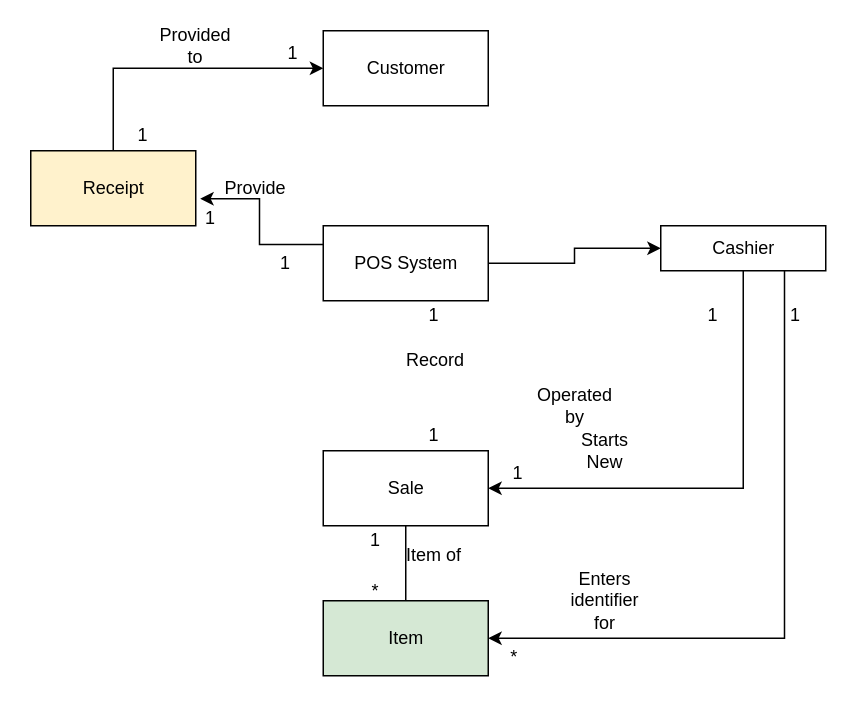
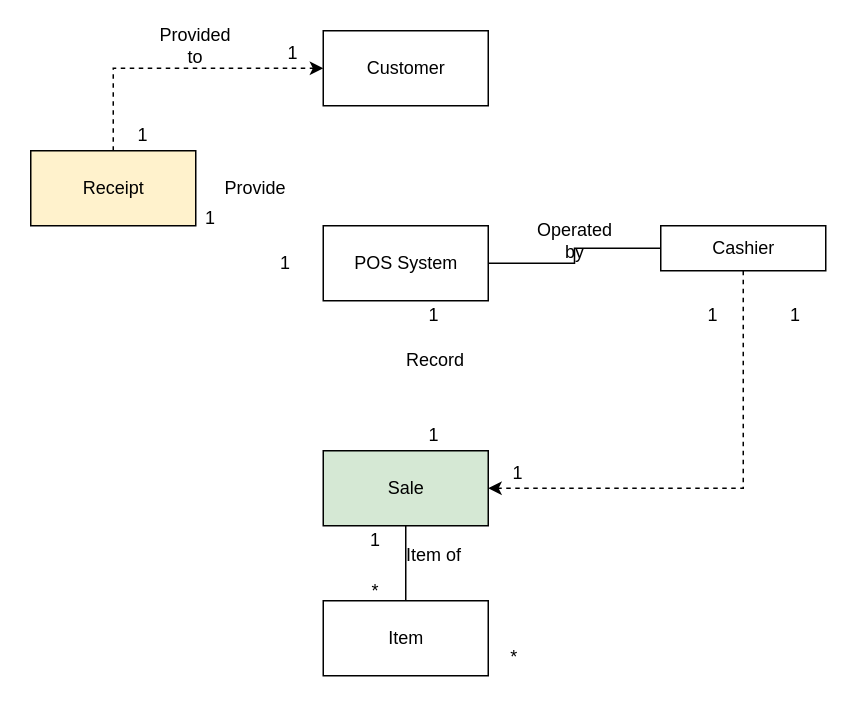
edge "Receipt" -> "Customer": style solid -> dashed
edge "POS System" -> "Receipt": removed
edge "POS System" -> "Cashier": arrowhead classic -> none
node "Operated by": moved (575, 406) -> (575, 241)
node "Starts New": removed
node "Sale": fillcolor #ffffff -> #d5e8d4
edge "Cashier" -> "Sale": style solid -> dashed
edge "Cashier" -> "Item": removed
node "Enters identifier for": removed
node "Item": fillcolor #d5e8d4 -> #ffffff
